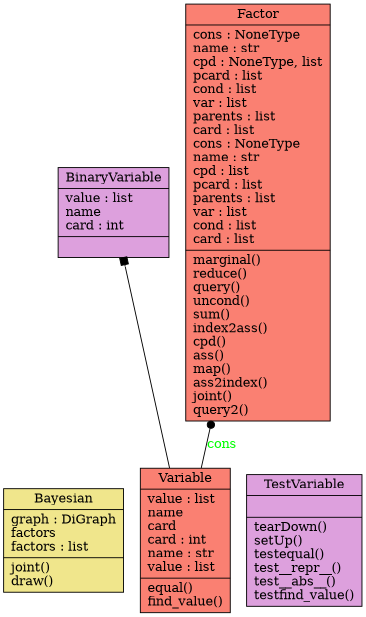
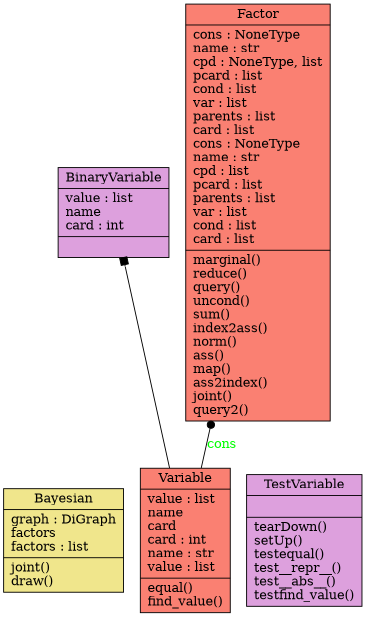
node "Factor": text "cpd()" -> "norm()"
